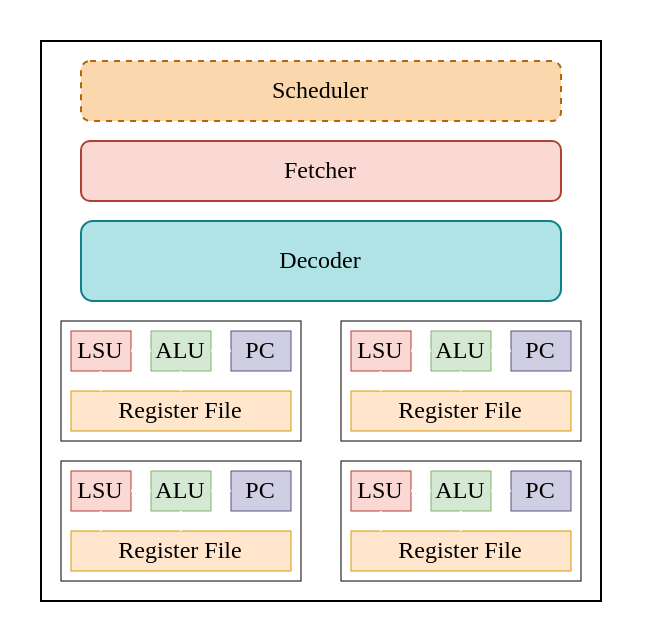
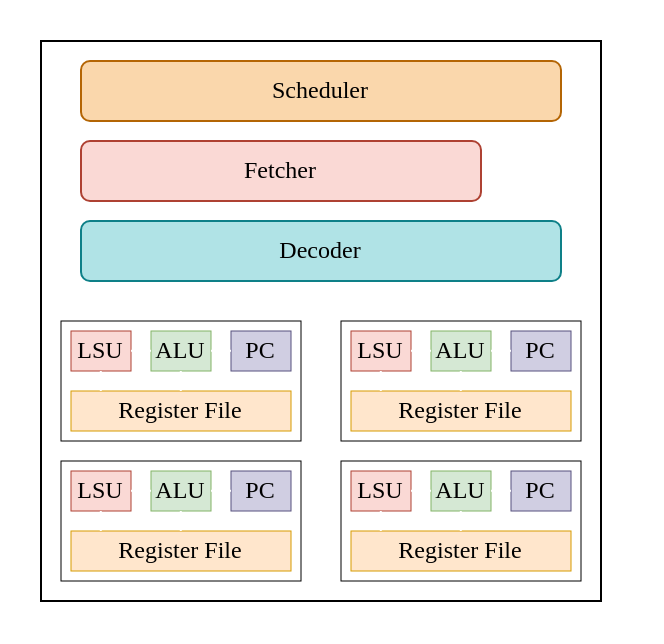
node "Scheduler": style dashed -> solid
node "Fetcher": size 480x60 -> 400x60
node "Decoder": size 480x80 -> 480x60
